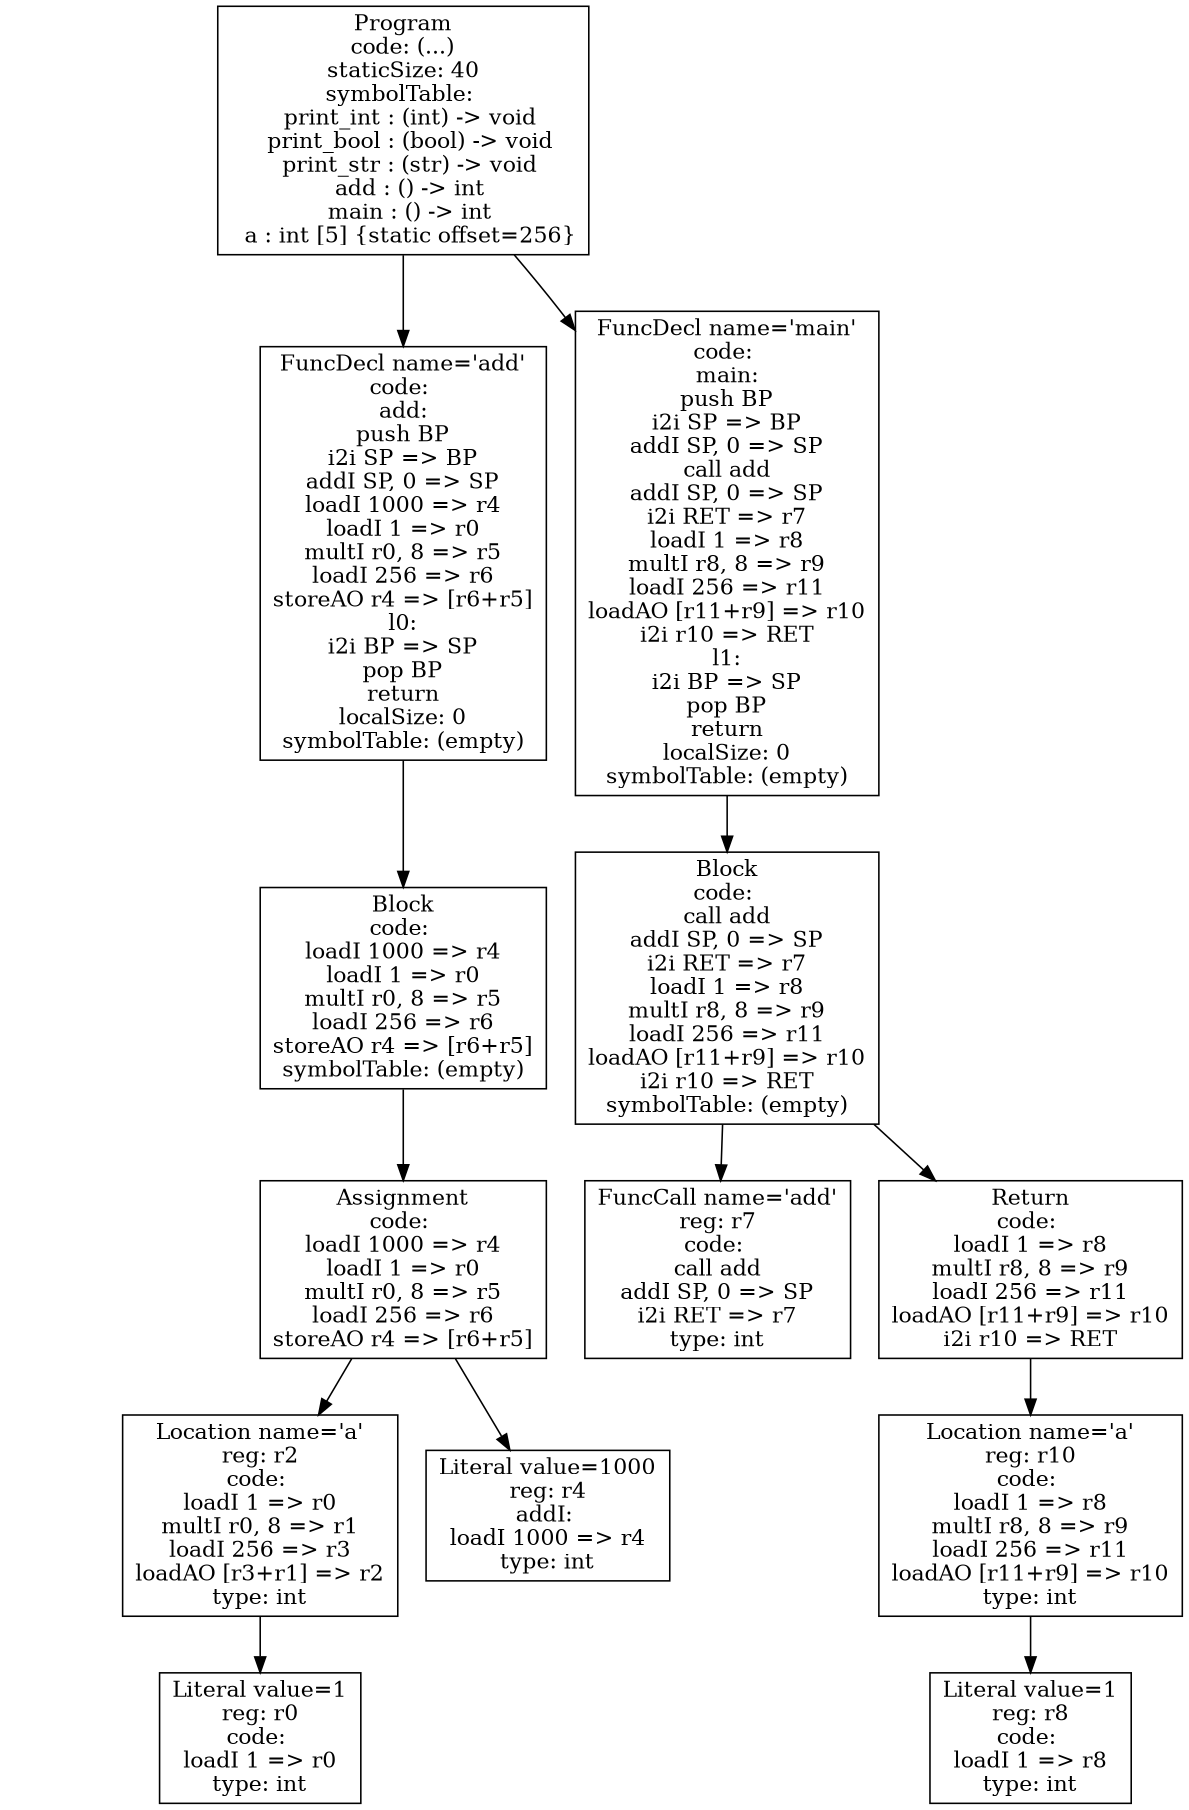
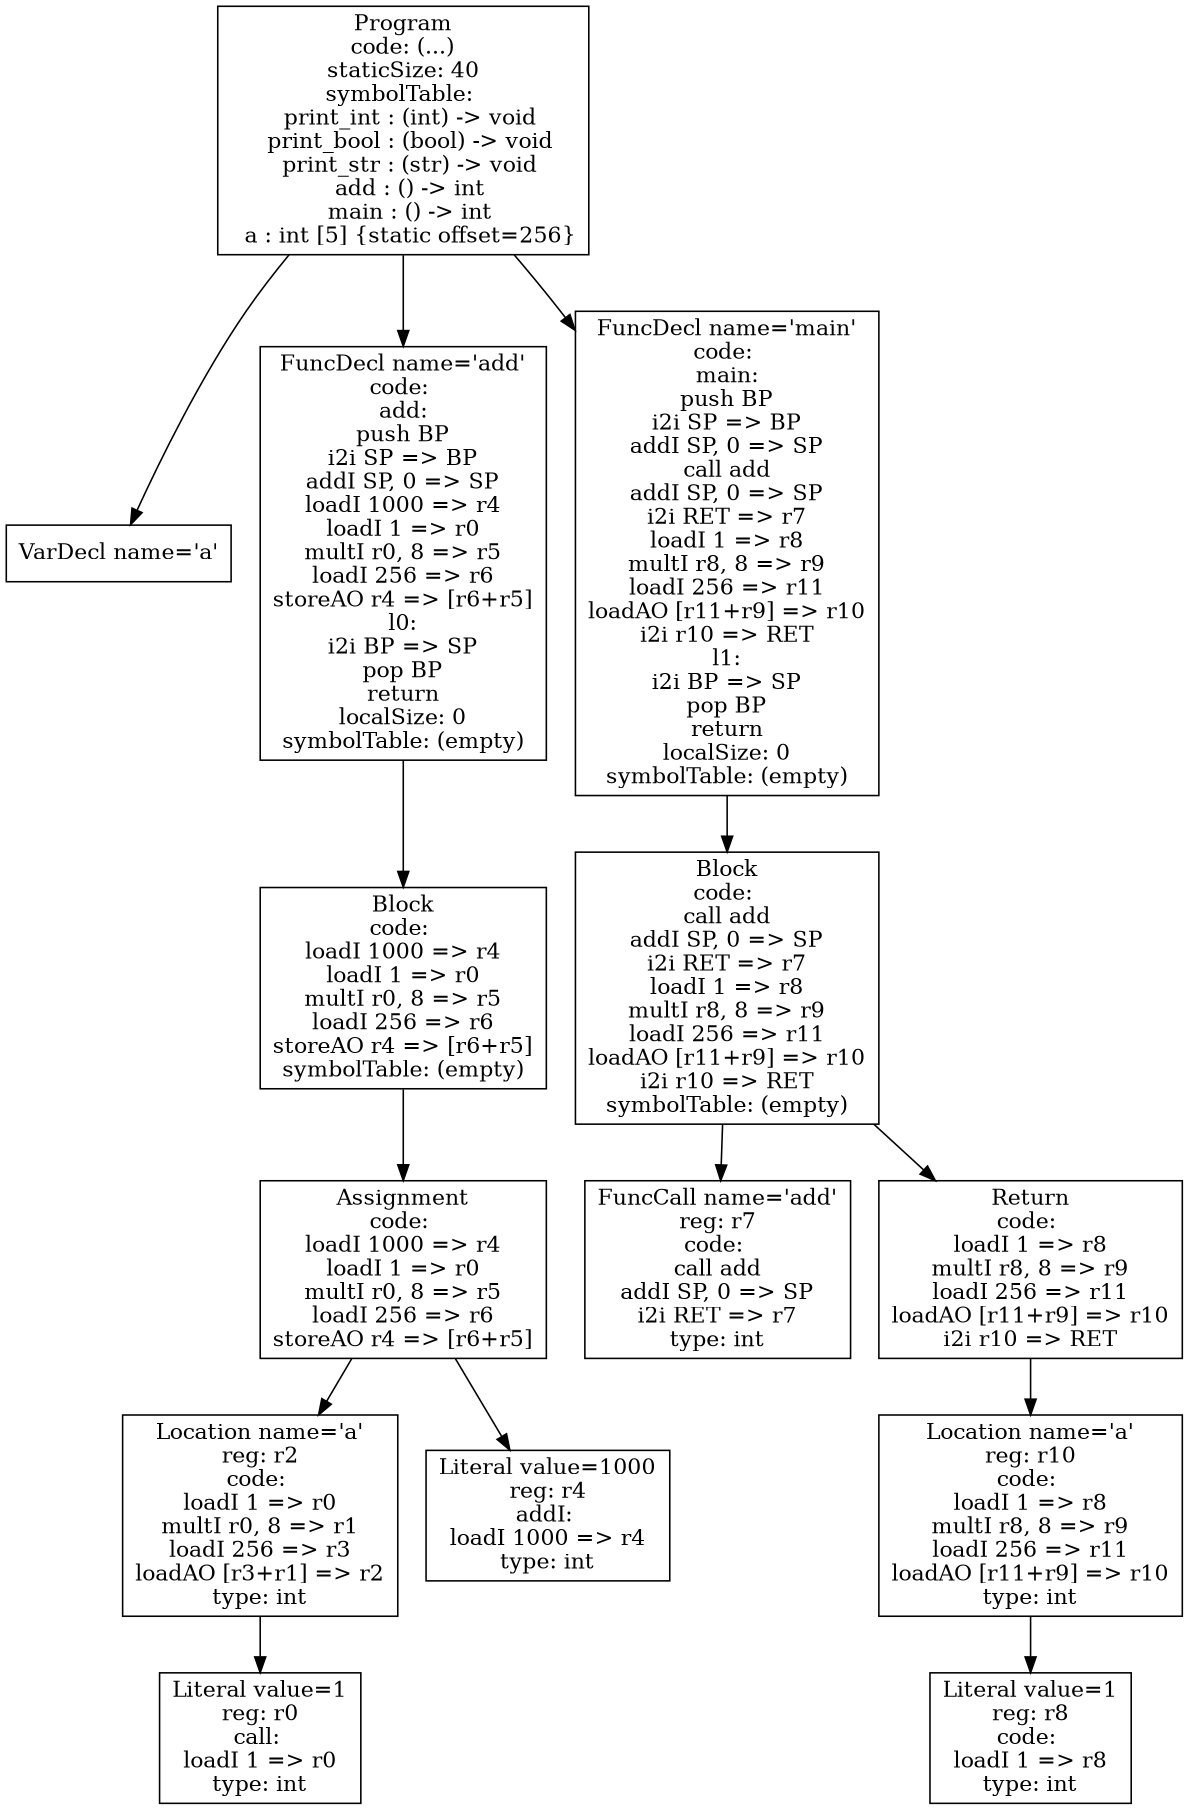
node "VarDecl name='a'": added
node "Literal value=1 reg: r0 code: loadI 1 => r0 type: int": label "Literal value=1 reg: r0 code: loadI 1 => r0 type: int" -> "Literal value=1 reg: r0 call: loadI 1 => r0 type: int"
